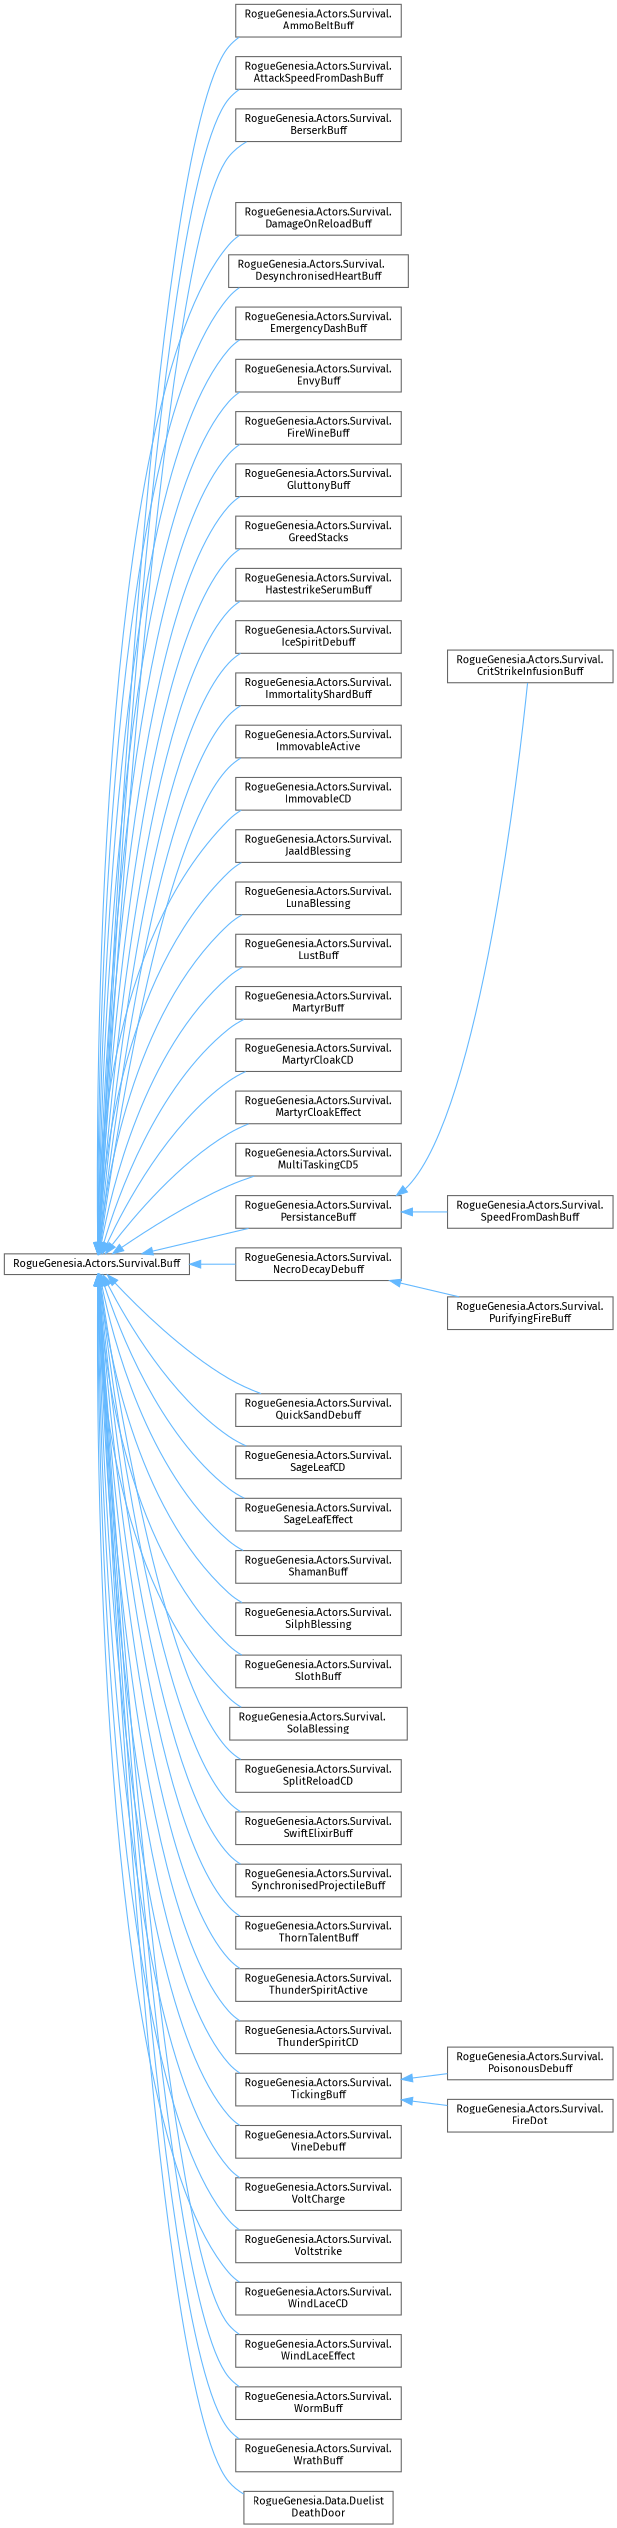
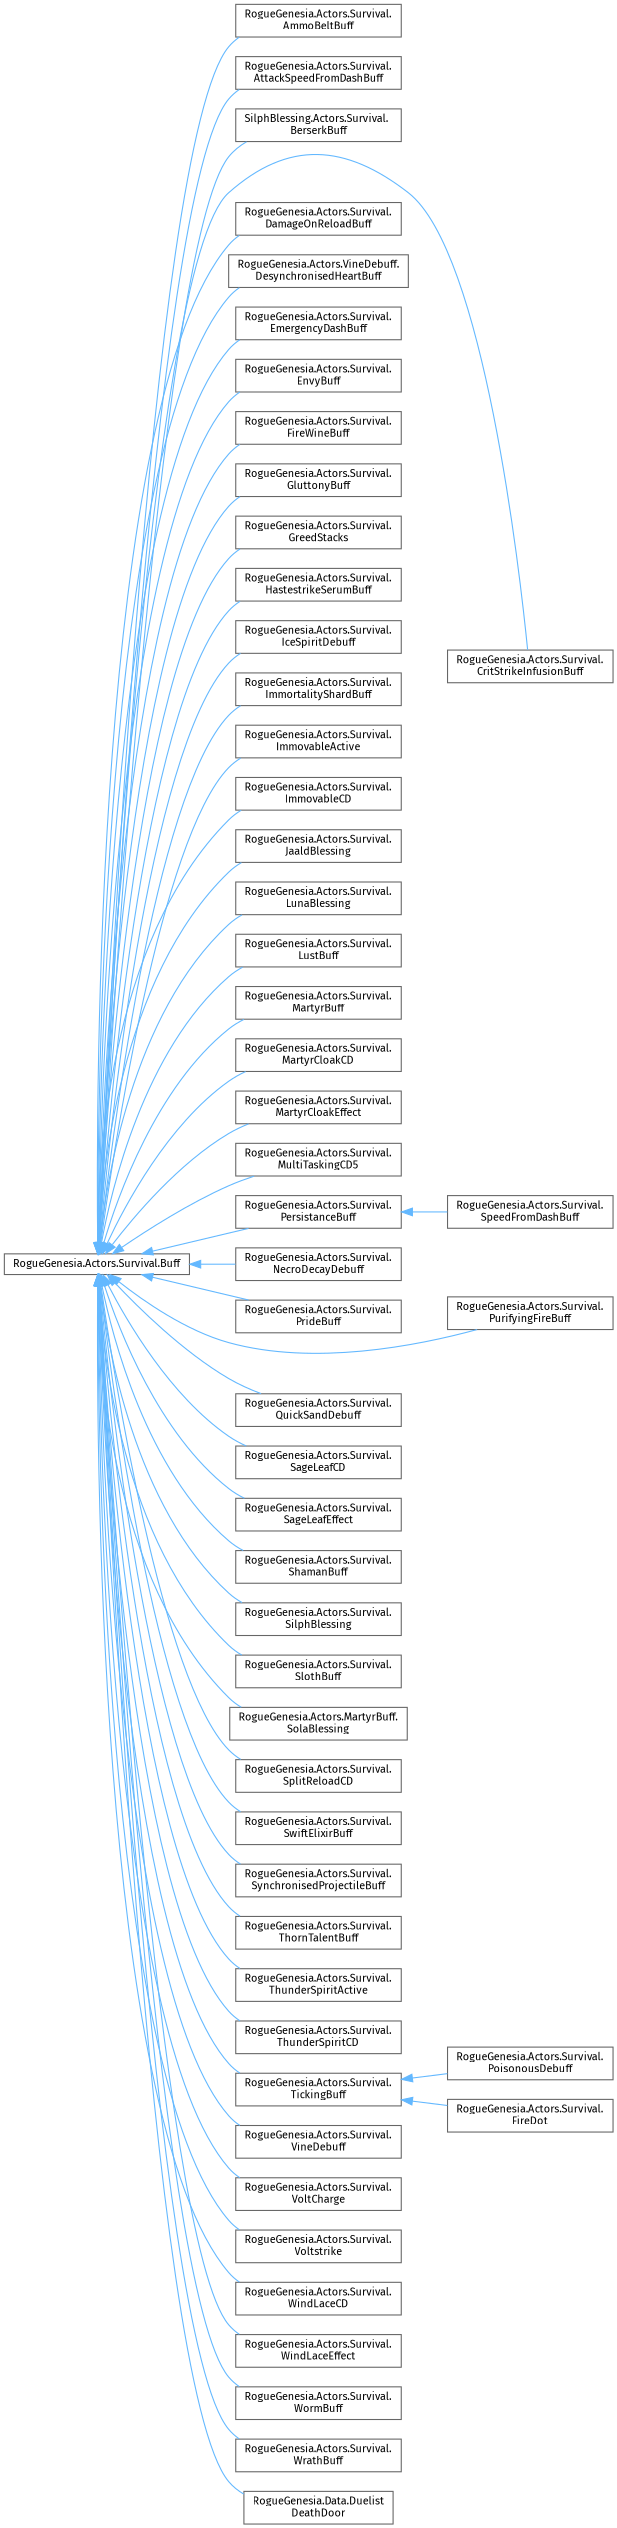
node "RogueGenesia.Actors.Survival. BerserkBuff": label "RogueGenesia.Actors.Survival. BerserkBuff" -> "SilphBlessing.Actors.Survival. BerserkBuff"
node "RogueGenesia.Actors.Survival. DesynchronisedHeartBuff": label "RogueGenesia.Actors.Survival. DesynchronisedHeartBuff" -> "RogueGenesia.Actors.VineDebuff. DesynchronisedHeartBuff"
edge "RogueGenesia.Actors.Survival. CritStrikeInfusionBuff" -> "RogueGenesia.Actors.Survival. PersistanceBuff": now "RogueGenesia.Actors.Survival. CritStrikeInfusionBuff" -> "RogueGenesia.Actors.Survival.Buff"
edge "RogueGenesia.Actors.Survival. PurifyingFireBuff" -> "RogueGenesia.Actors.Survival. NecroDecayDebuff": now "RogueGenesia.Actors.Survival. PurifyingFireBuff" -> "RogueGenesia.Actors.Survival.Buff"
node "RogueGenesia.Actors.Survival. PrideBuff": added
node "RogueGenesia.Actors.Survival. SolaBlessing": label "RogueGenesia.Actors.Survival. SolaBlessing" -> "RogueGenesia.Actors.MartyrBuff. SolaBlessing"
